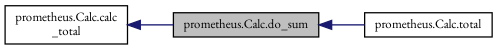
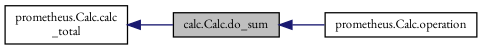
node "prometheus.Calc.do_sum": label "prometheus.Calc.do_sum" -> "calc.Calc.do_sum"
node "prometheus.Calc.total": label "prometheus.Calc.total" -> "prometheus.Calc.operation"
